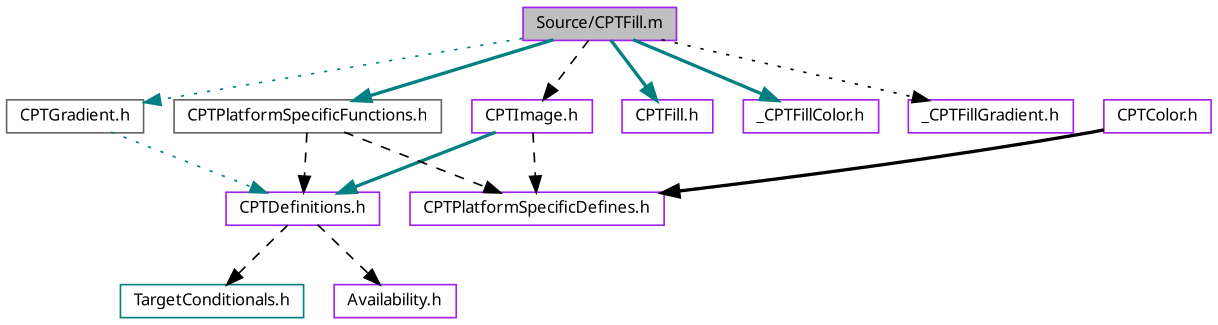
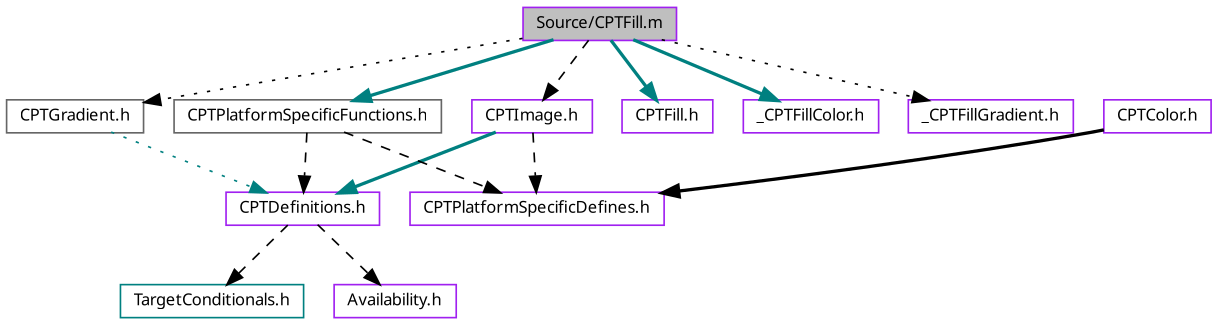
edge "Source/CPTFill.m" -> "CPTGradient.h": color teal -> black
